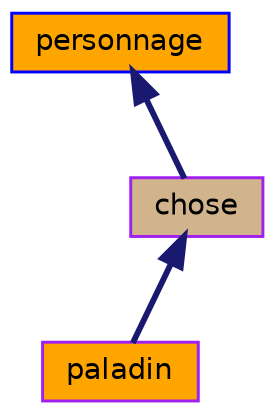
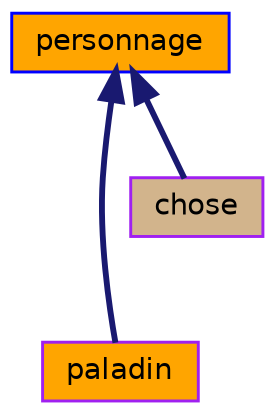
edge "paladin" -> "chose": now "paladin" -> "personnage"
